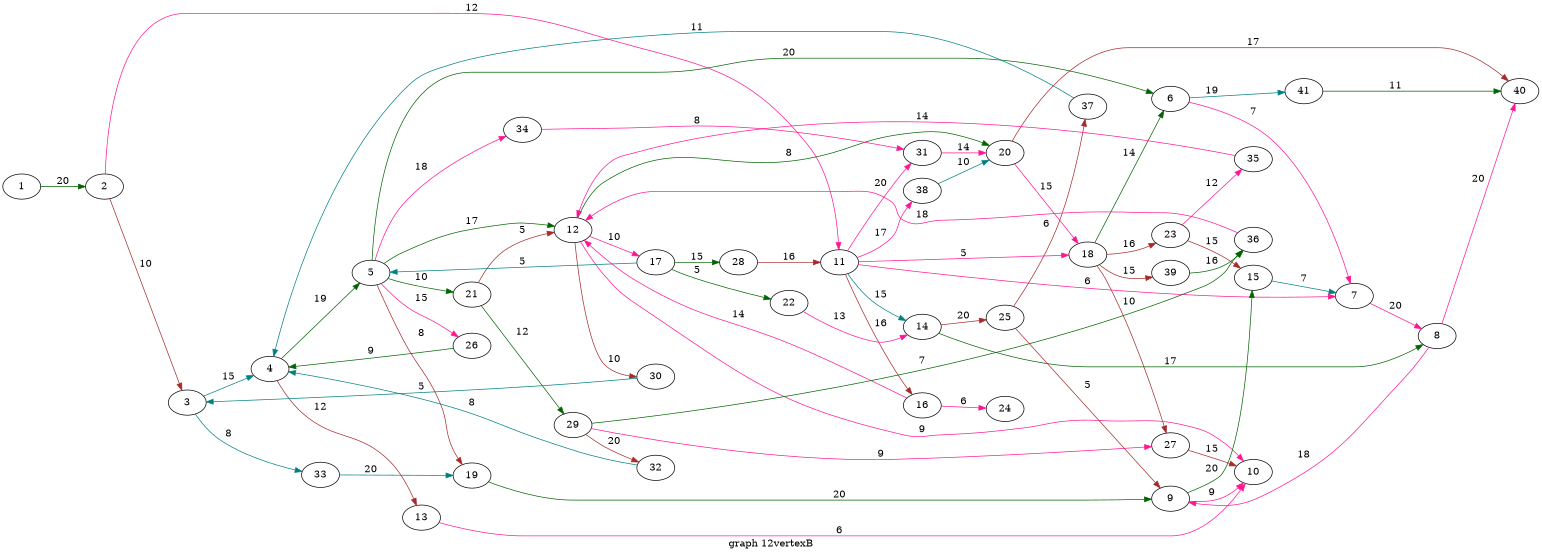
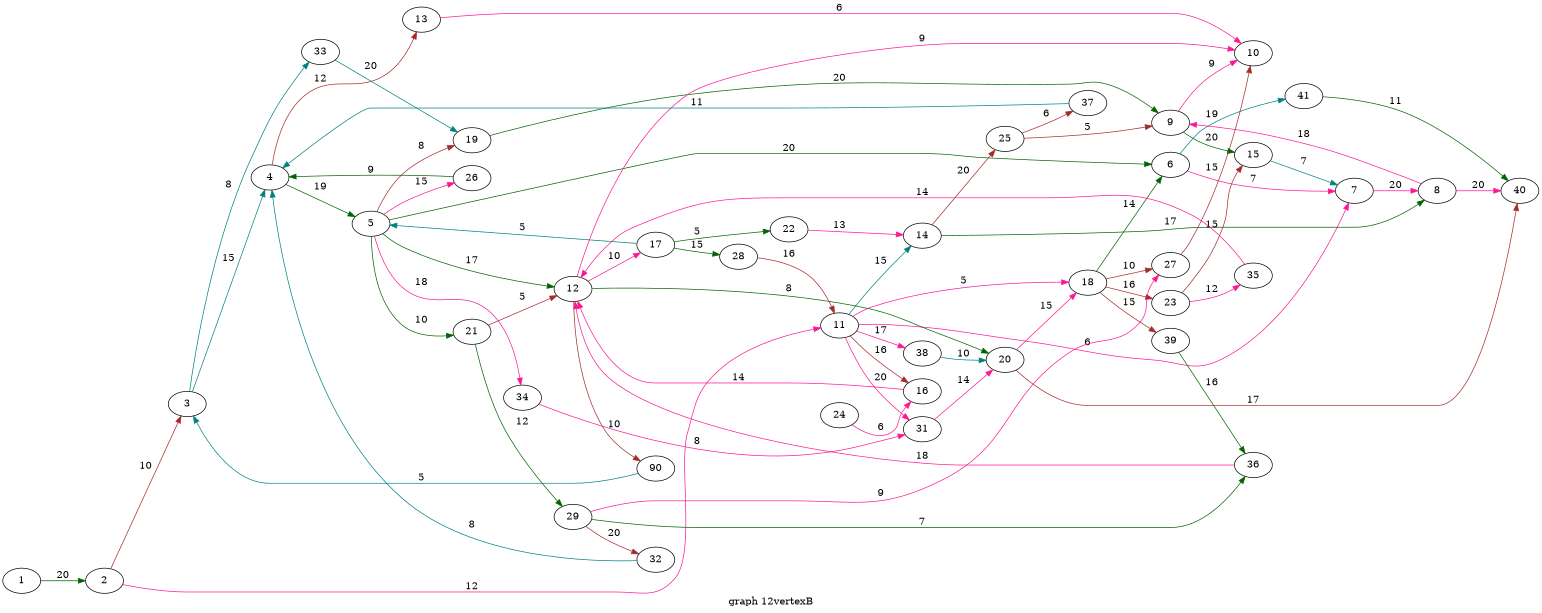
node "30": label "30" -> "90"
edge "16" -> "24": reversed
